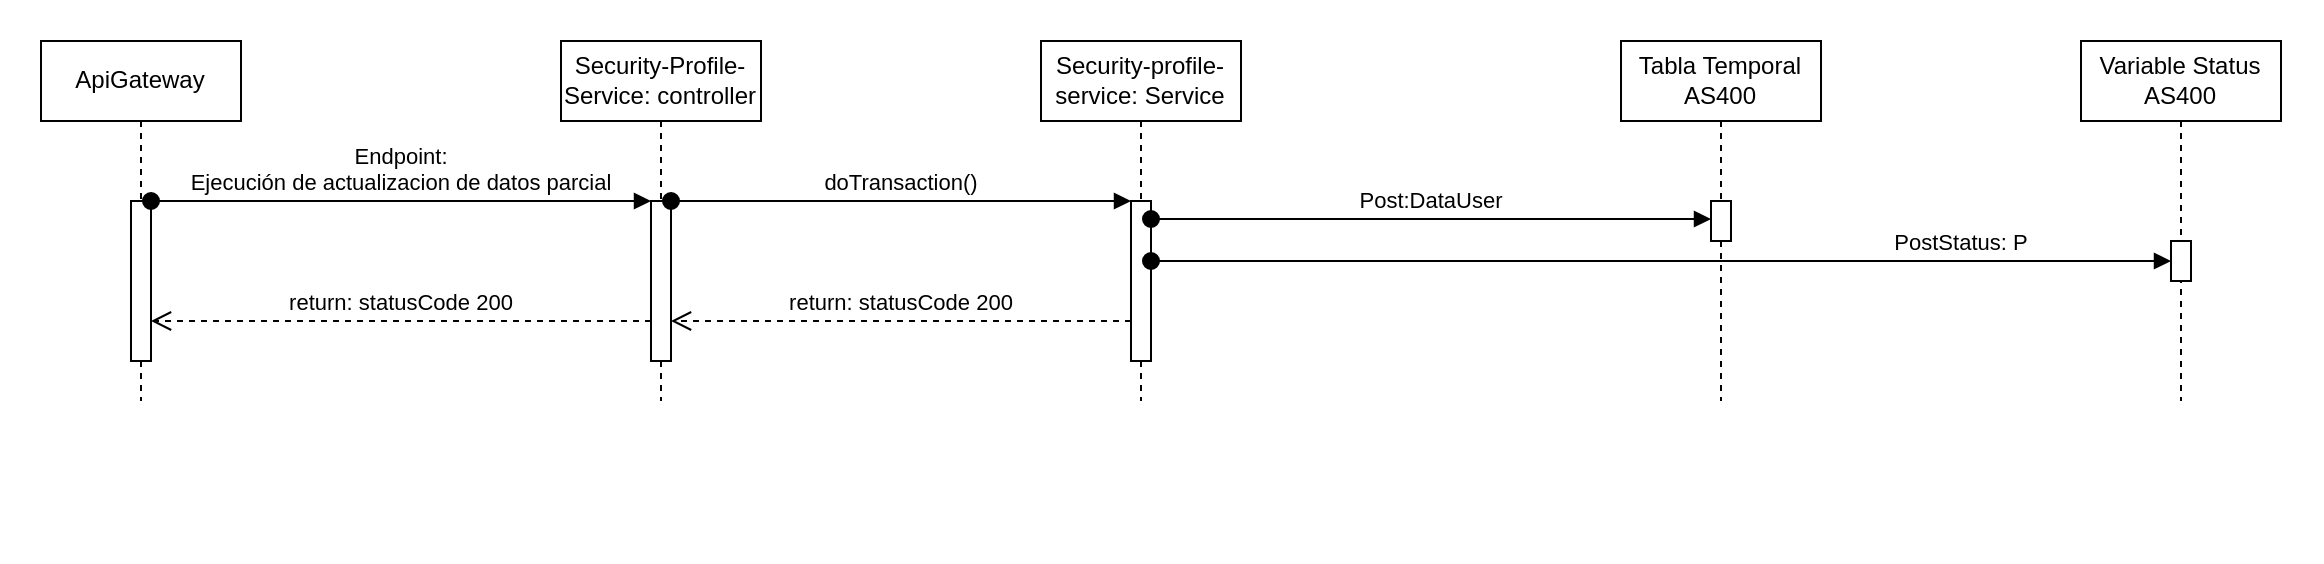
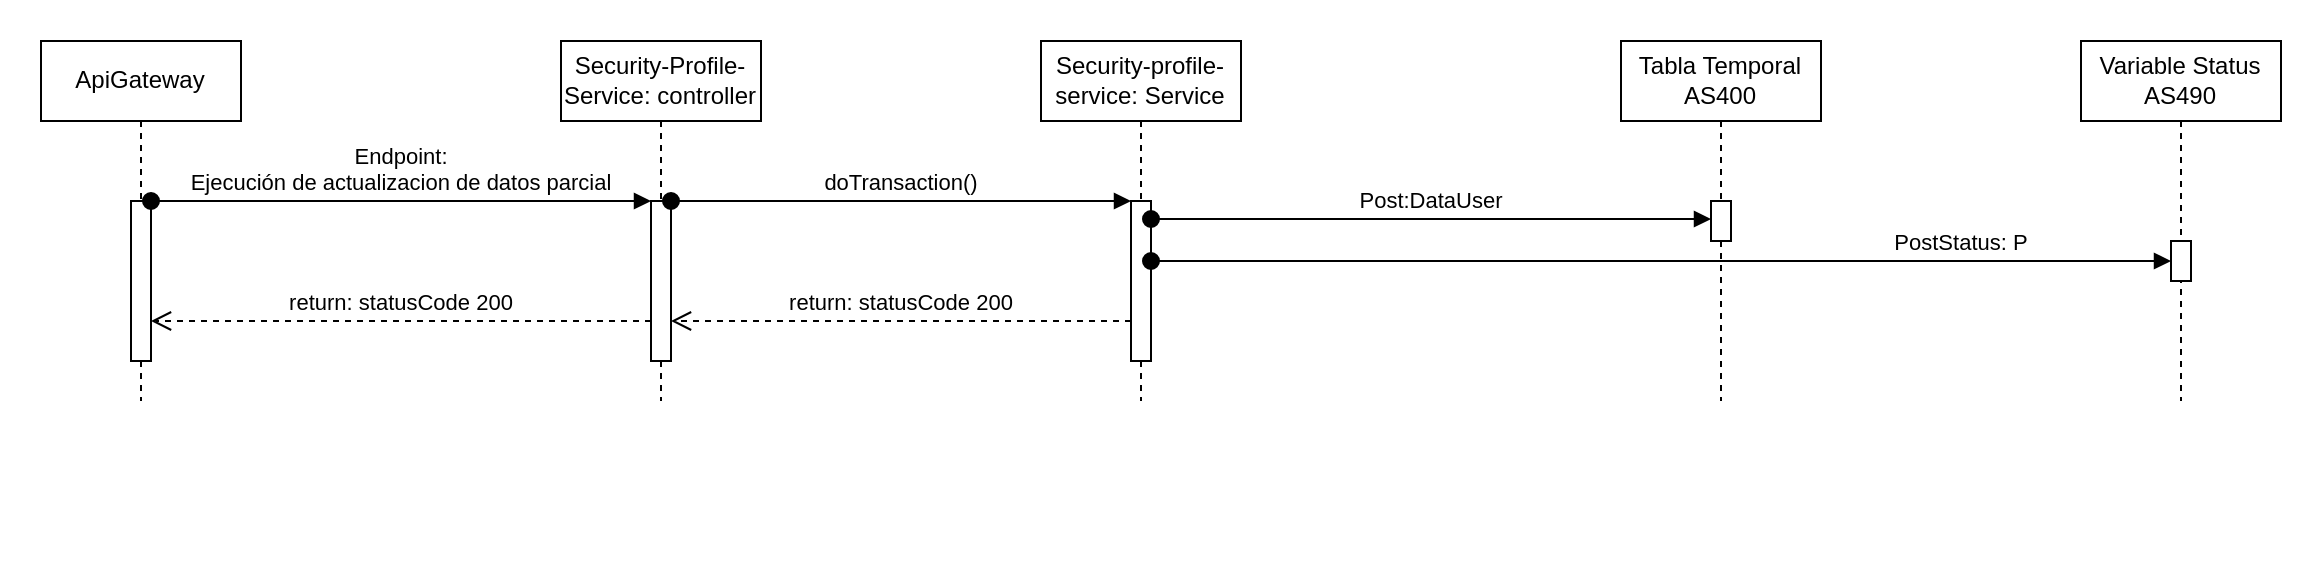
node "Variable Status AS400": label "Variable Status AS400" -> "Variable Status AS490"
